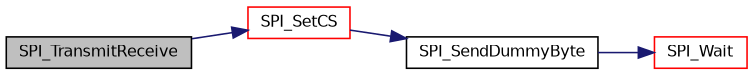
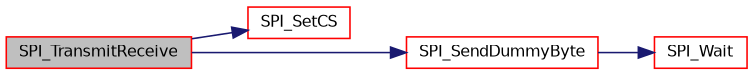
edge "SPI_SetCS" -> "SPI_SendDummyByte": now "SPI_TransmitReceive" -> "SPI_SendDummyByte"
node "SPI_TransmitReceive": color black -> red
node "SPI_SendDummyByte": color black -> red
